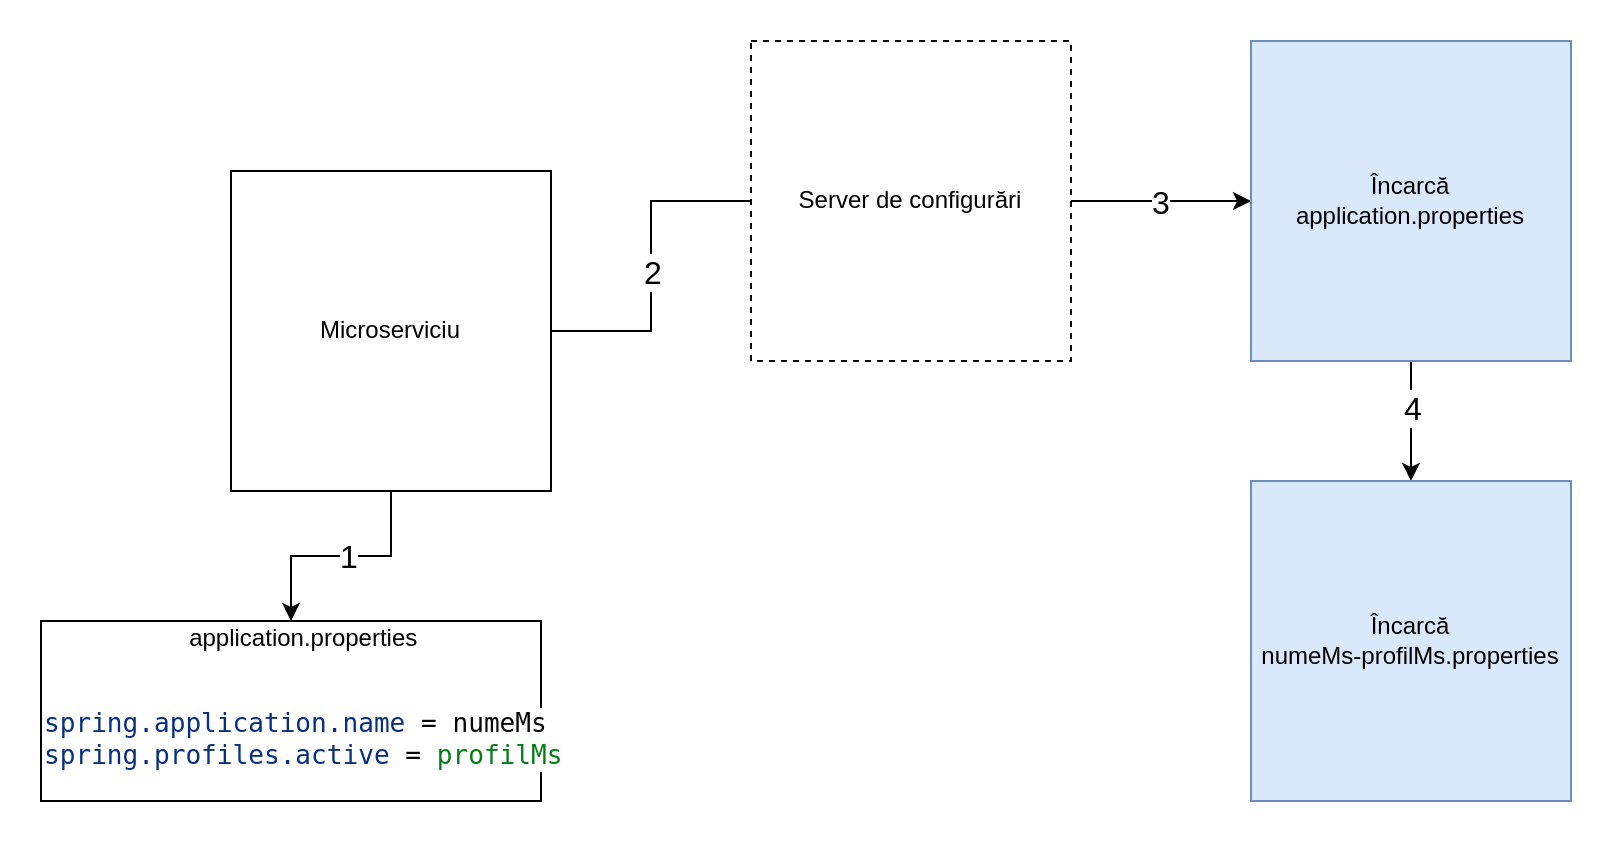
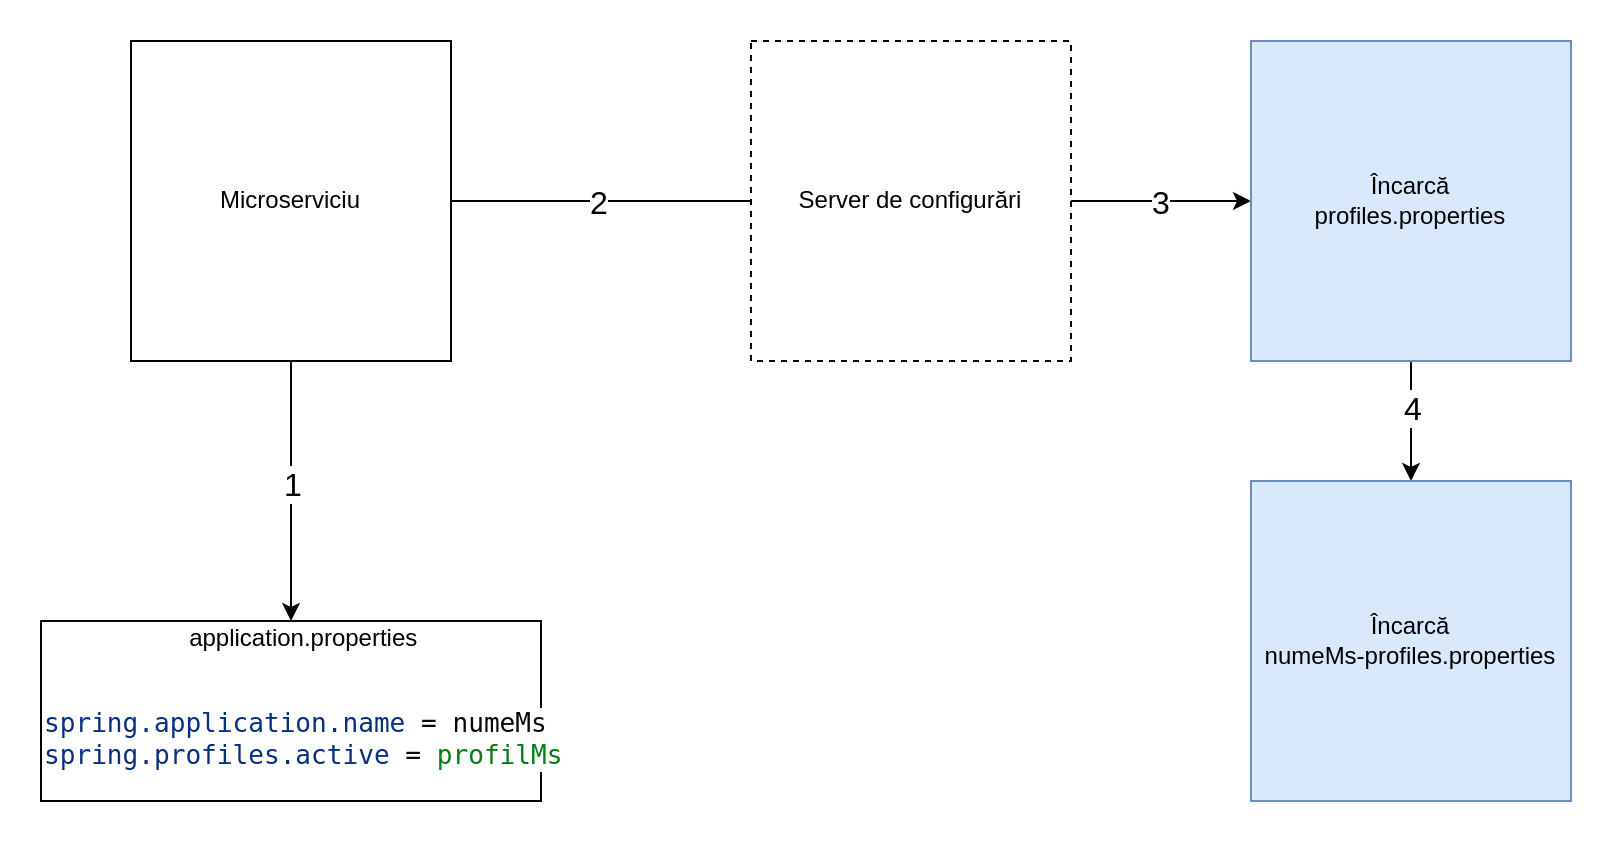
node "Încarcă application.properties": label "Încarcă application.properties" -> "Încarcă profiles.properties"
node "Microserviciu": moved (391, 331) -> (291, 201)
node "Încarcă numeMs-profilMs.properties": label "Încarcă numeMs-profilMs.properties" -> "Încarcă numeMs-profiles.properties"
